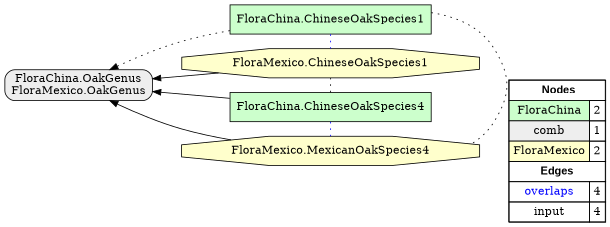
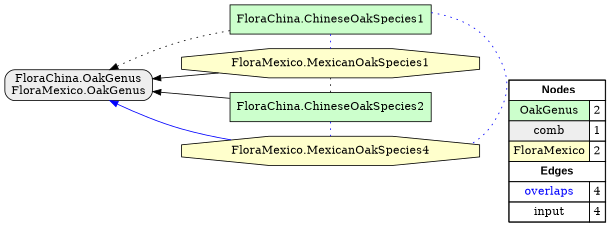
node "FloraMexico.ChineseOakSpecies1": label "FloraMexico.ChineseOakSpecies1" -> "FloraMexico.MexicanOakSpecies1"
edge "FloraChina.ChineseOakSpecies1" -- "FloraMexico.MexicanOakSpecies4": color #000000 -> #0000ff
node "FloraChina.ChineseOakSpecies4": label "FloraChina.ChineseOakSpecies4" -> "FloraChina.ChineseOakSpecies2"
node "Nodes": text "FloraChina" -> "OakGenus"
edge "FloraMexico.MexicanOakSpecies4" -> "FloraChina.OakGenus FloraMexico.OakGenus": color #000000 -> #0000ff
